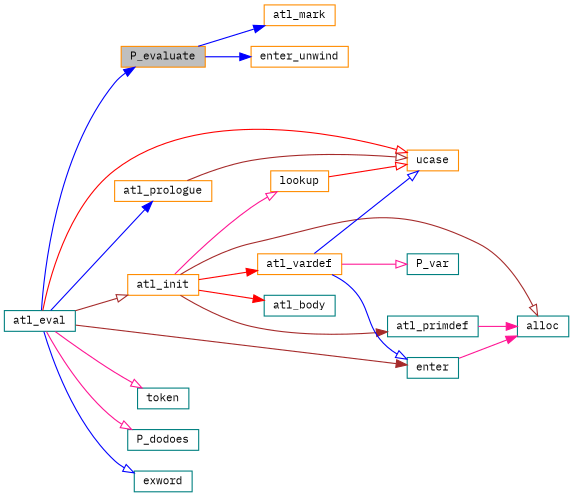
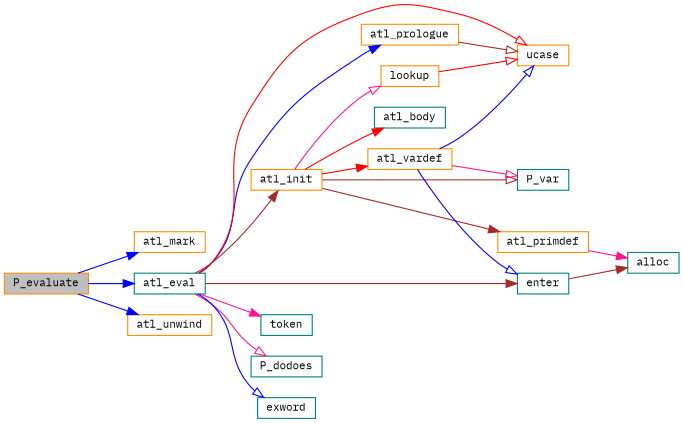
node "enter_unwind": label "enter_unwind" -> "atl_unwind"
edge "atl_eval" -> "P_evaluate": reversed
edge "atl_init" -> "alloc": now "atl_init" -> "P_var"
edge "atl_eval" -> "atl_init": arrowhead onormal -> normal
node "atl_primdef": color teal -> darkorange
edge "enter" -> "alloc": color deeppink -> brown
edge "atl_eval" -> "token": arrowhead onormal -> normal
